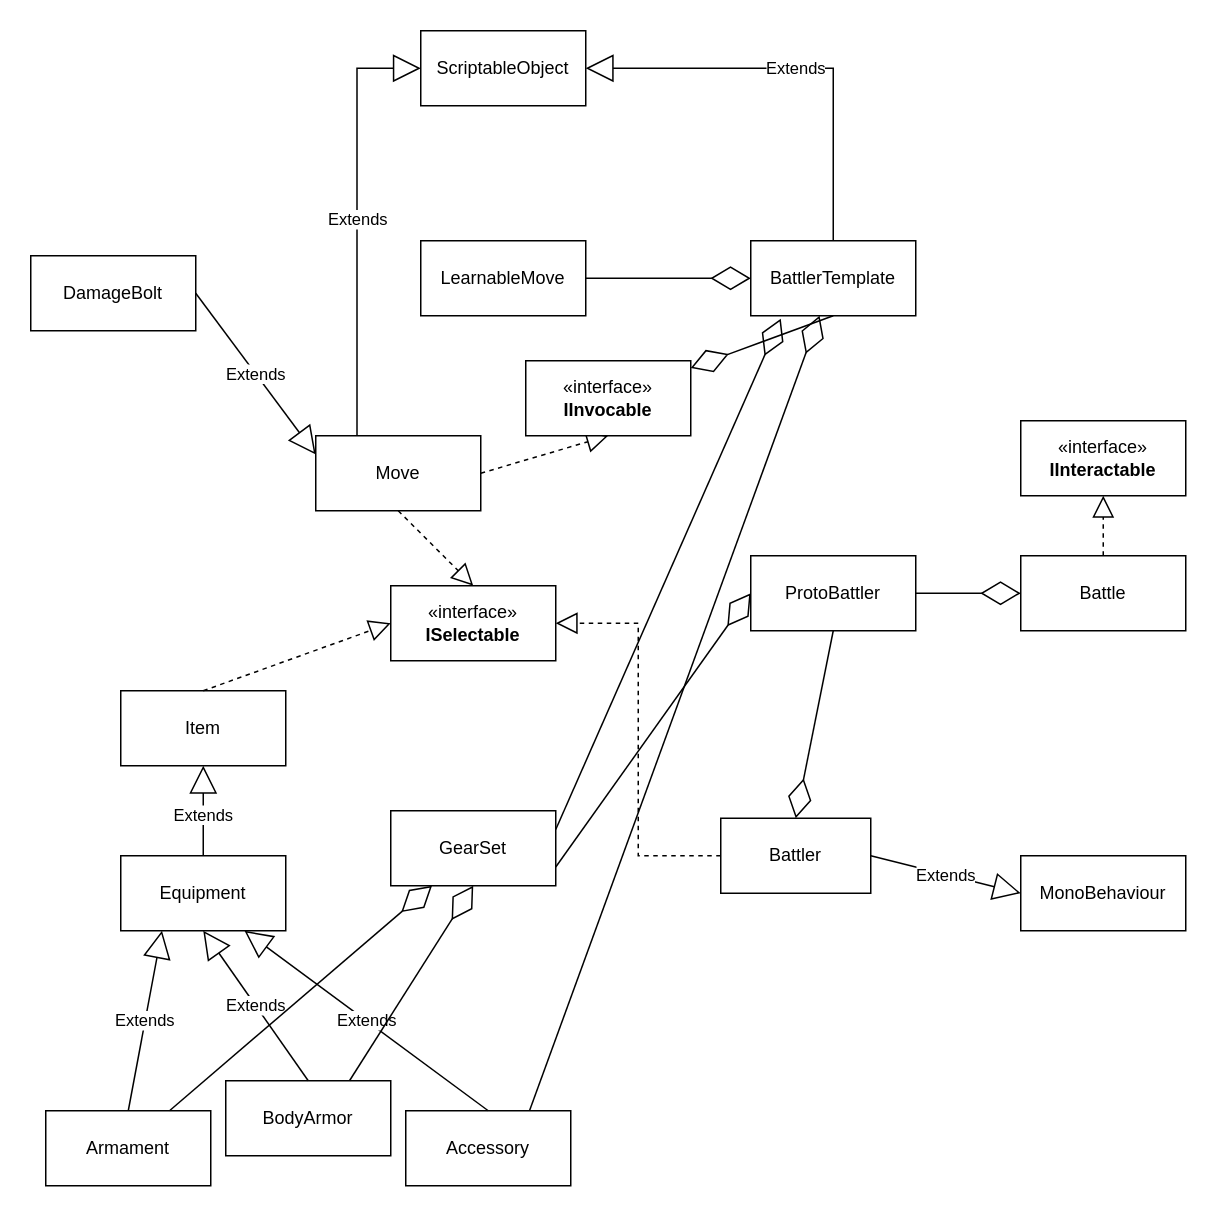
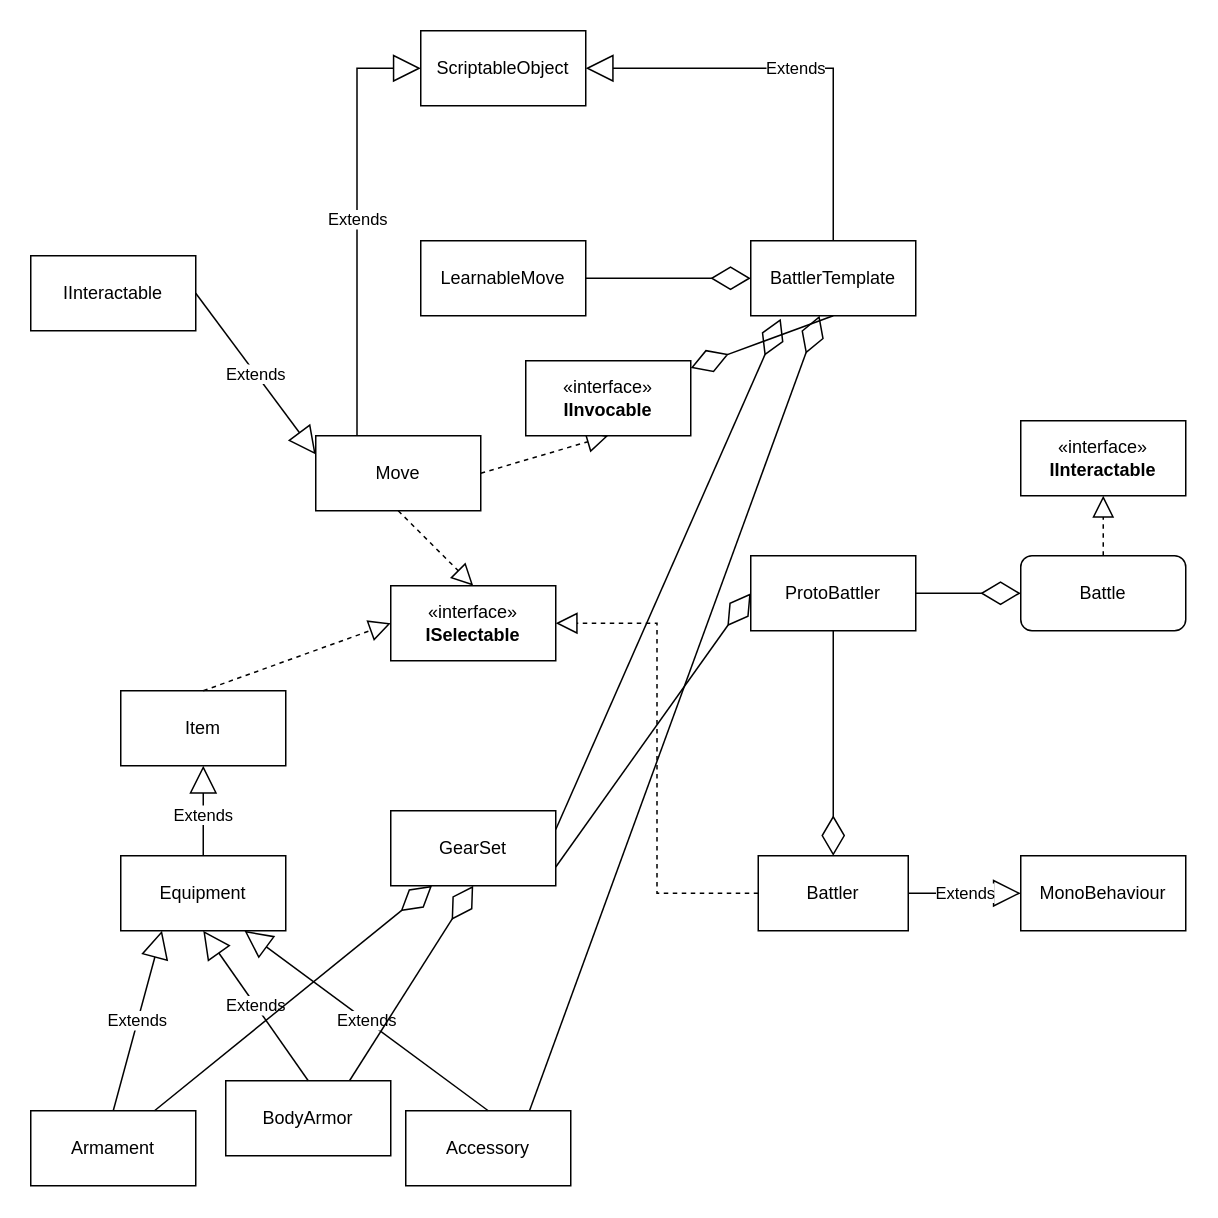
node "DamageBolt": label "DamageBolt" -> "IInteractable"
node "Battle": shape rectangle -> rounded rectangle
node "Battler": moved (796, 856) -> (833, 893)
node "Armament": moved (128, 1148) -> (113, 1148)
